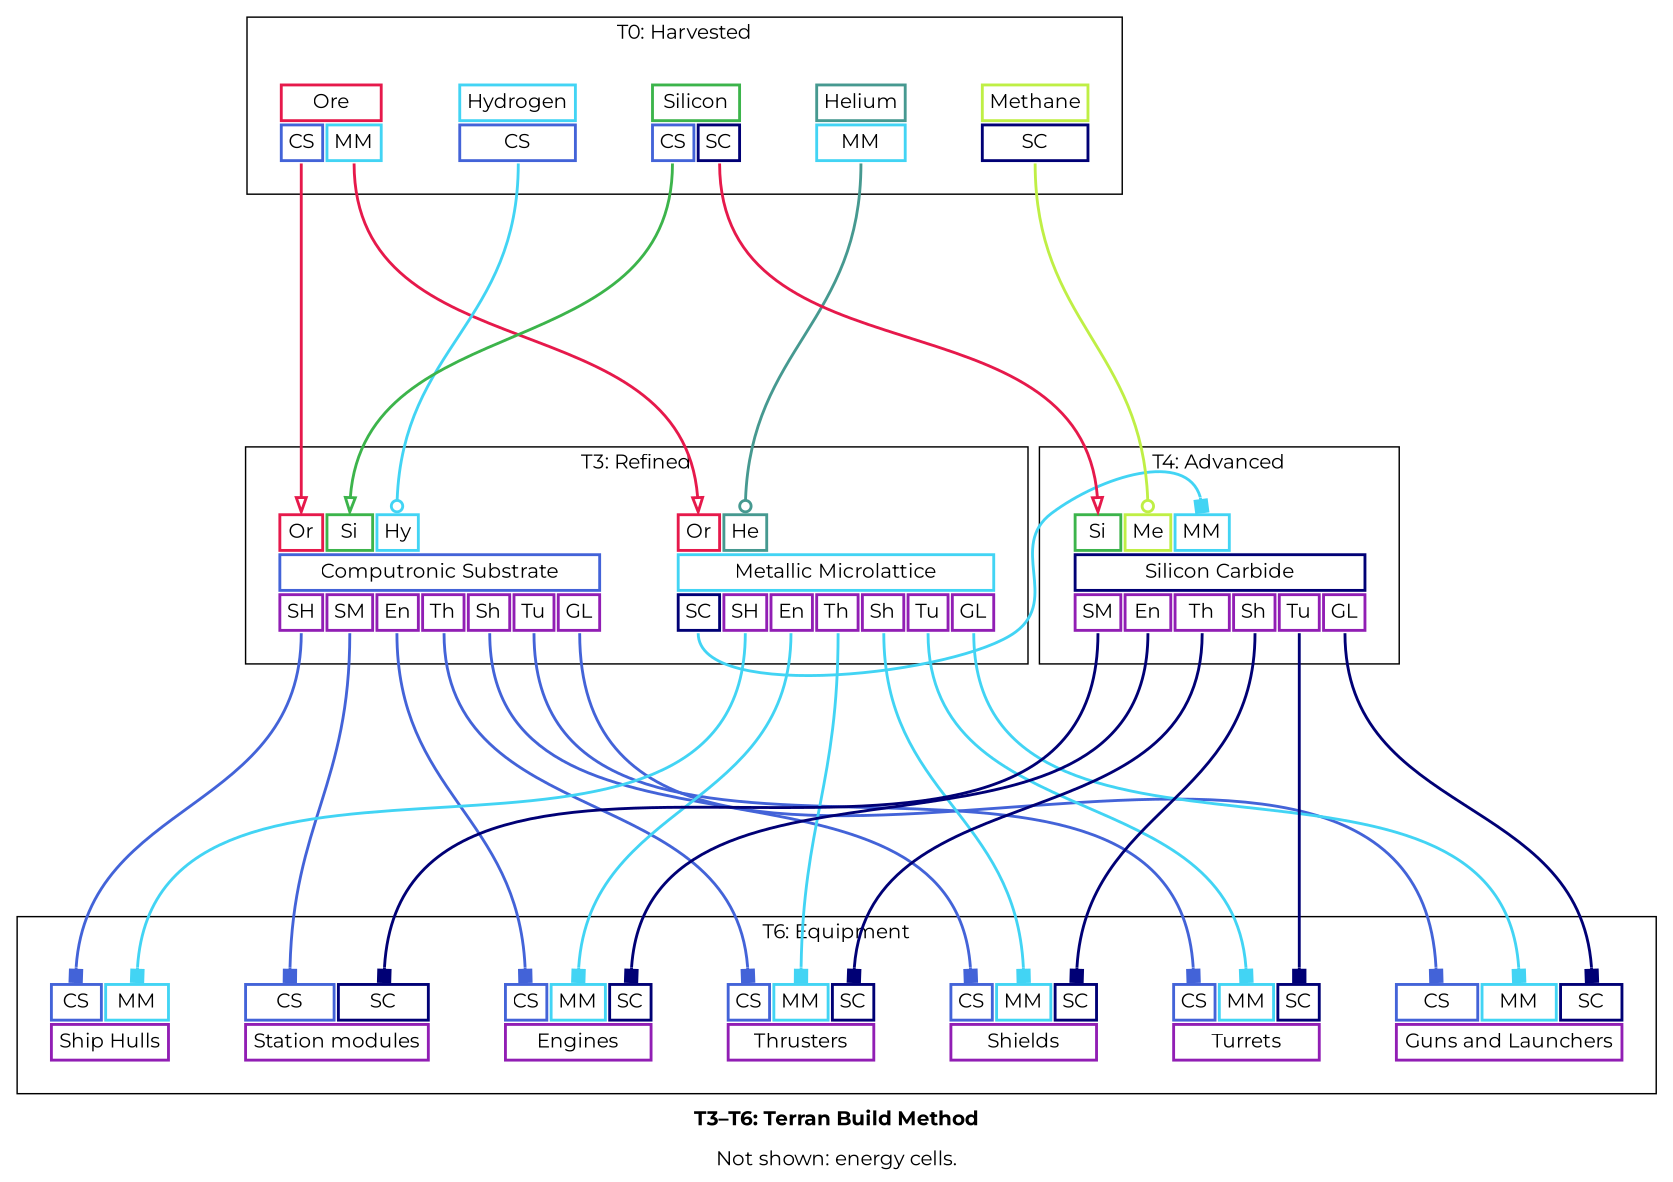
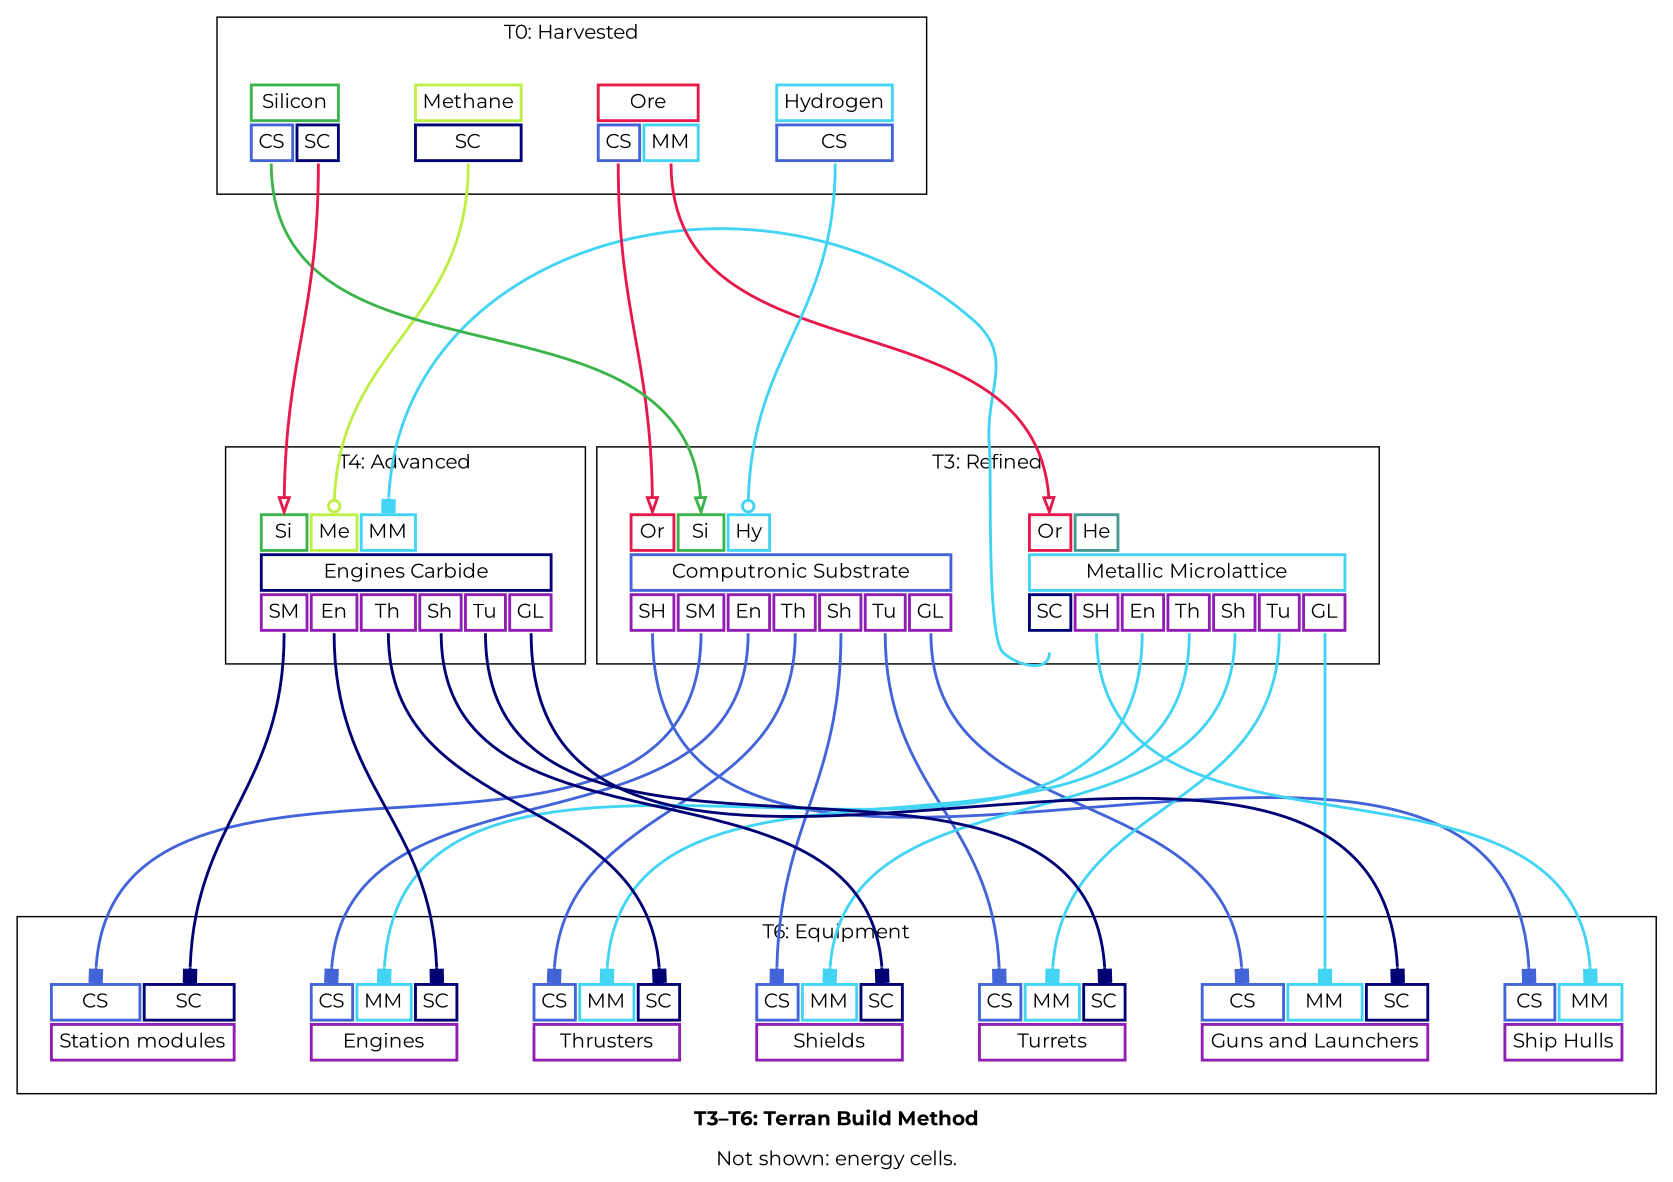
node "Helium": removed
node "Si": text "Silicon Carbide" -> "Engines Carbide"
